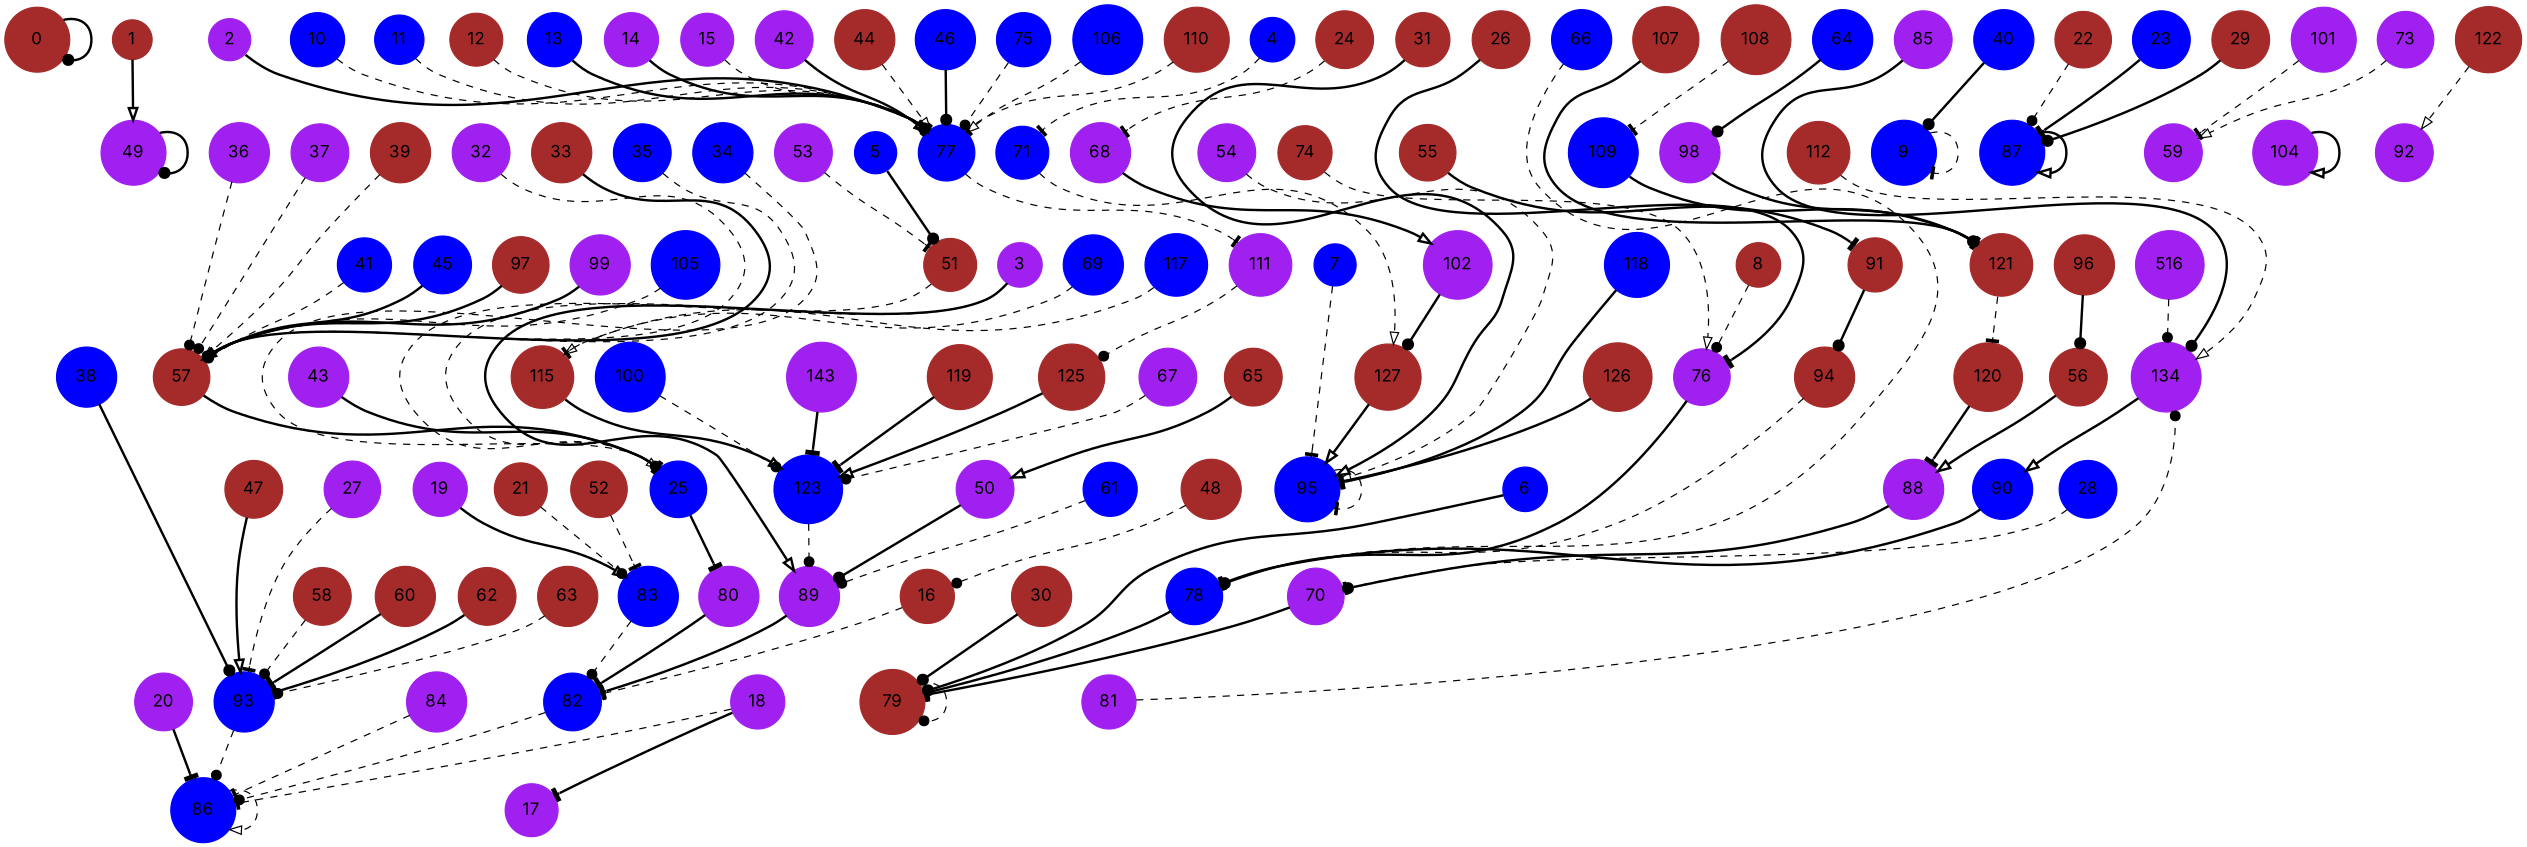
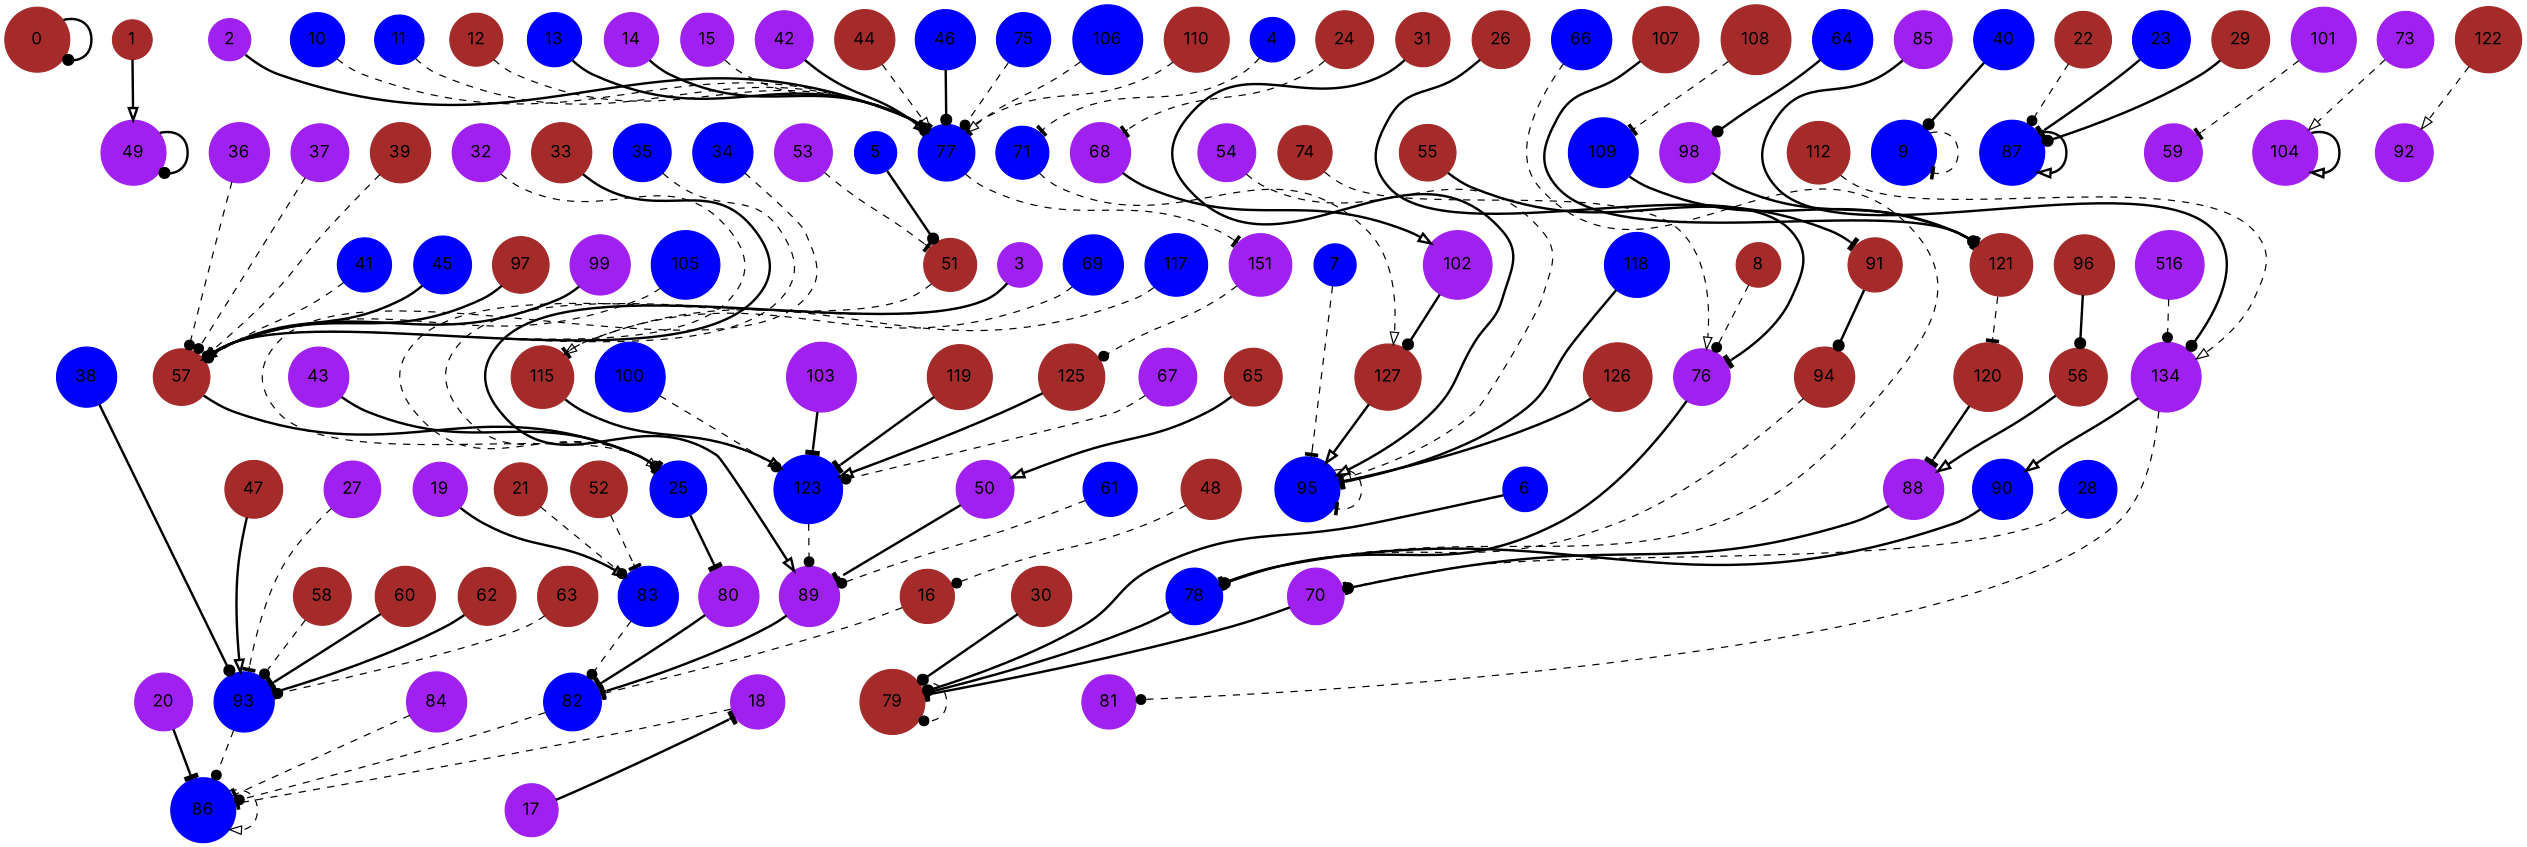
edge "73" -> "59": now "73" -> "104"
node "111": label "111" -> "151"
node "143": label "143" -> "103"
edge "50" -> "89": arrowhead dot -> tee
edge "81" -> "134": reversed
edge "18" -> "17": reversed
